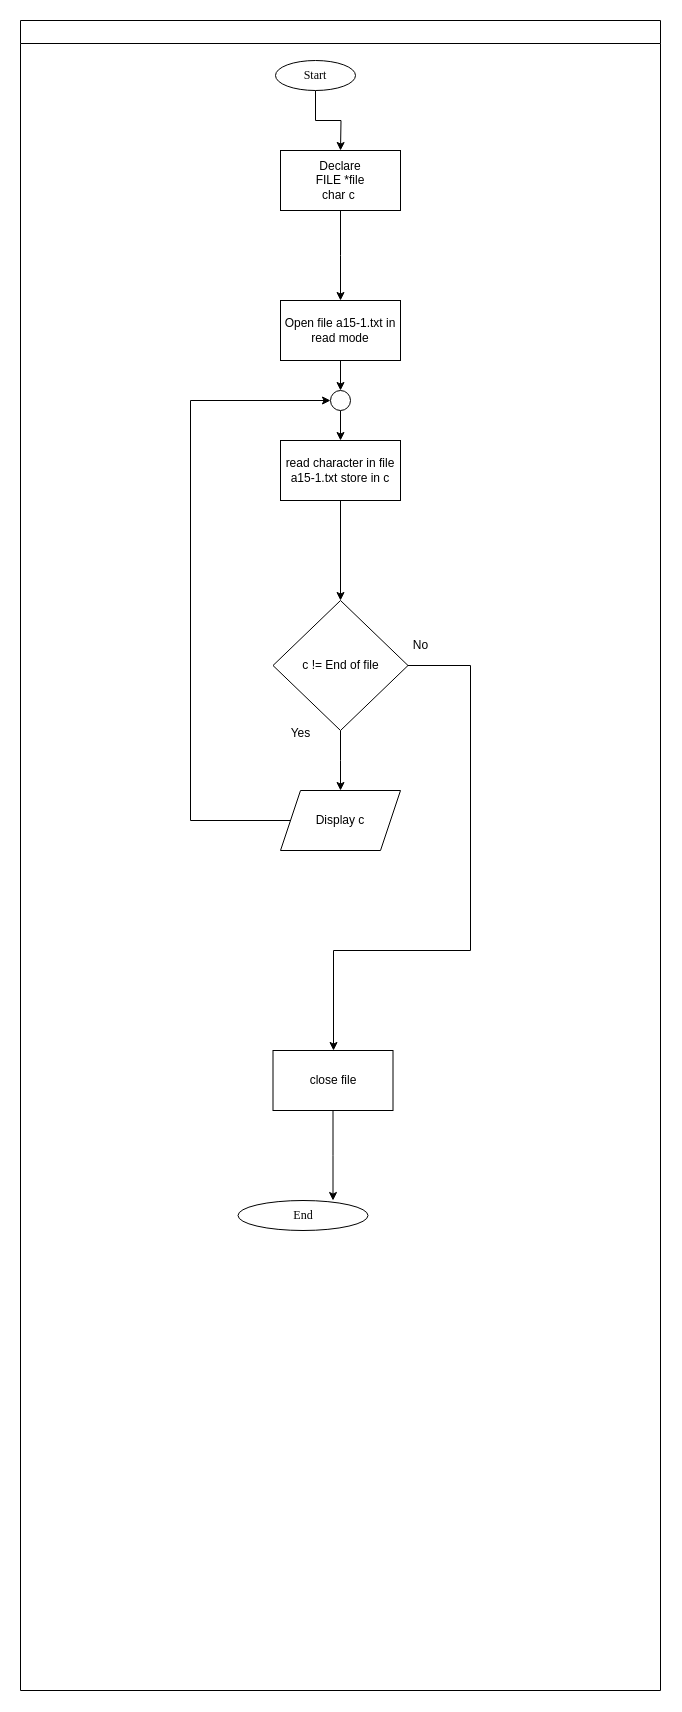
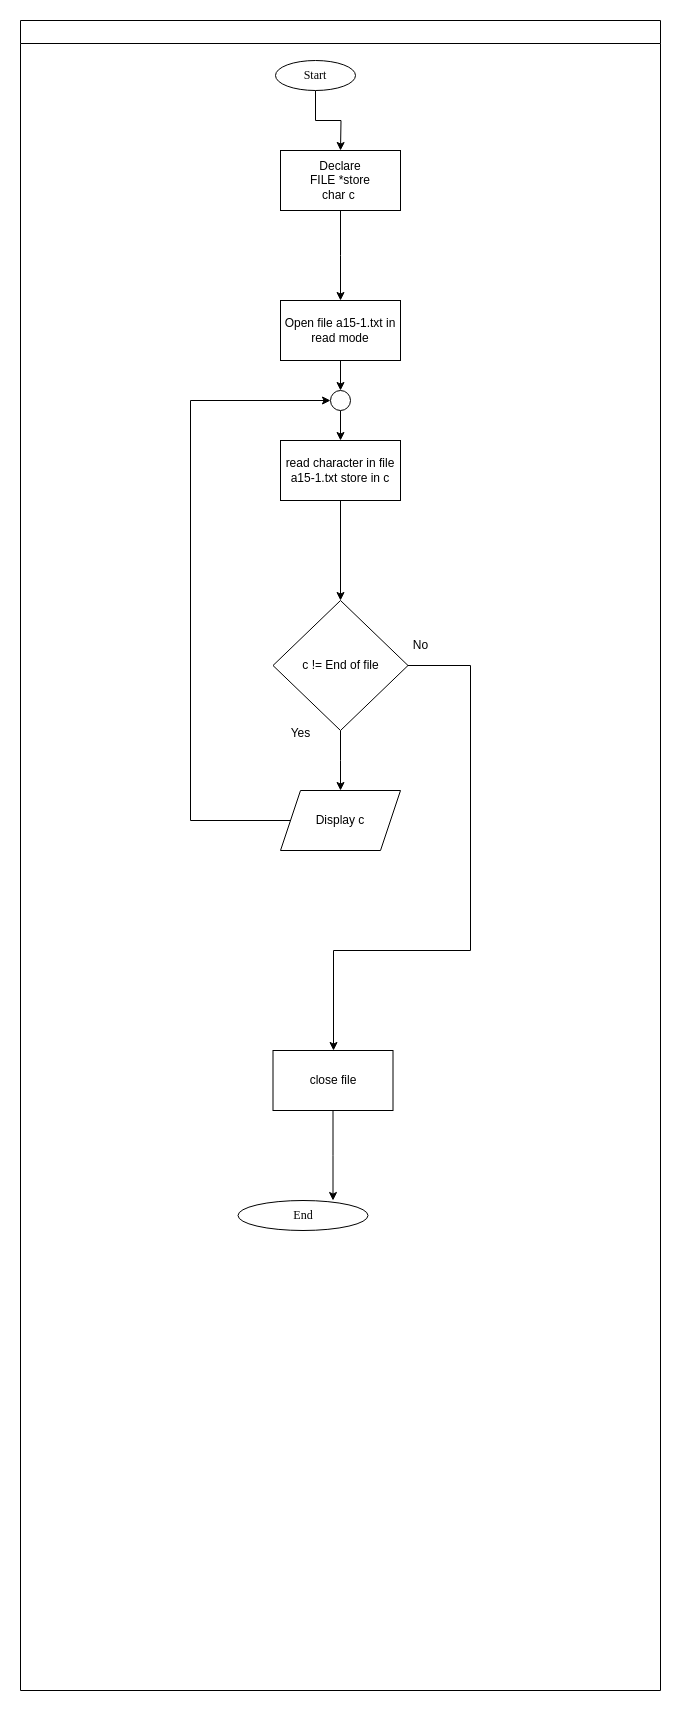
node "Declare FILE *file char c": label "Declare FILE *file char c" -> "Declare FILE *store char c"
